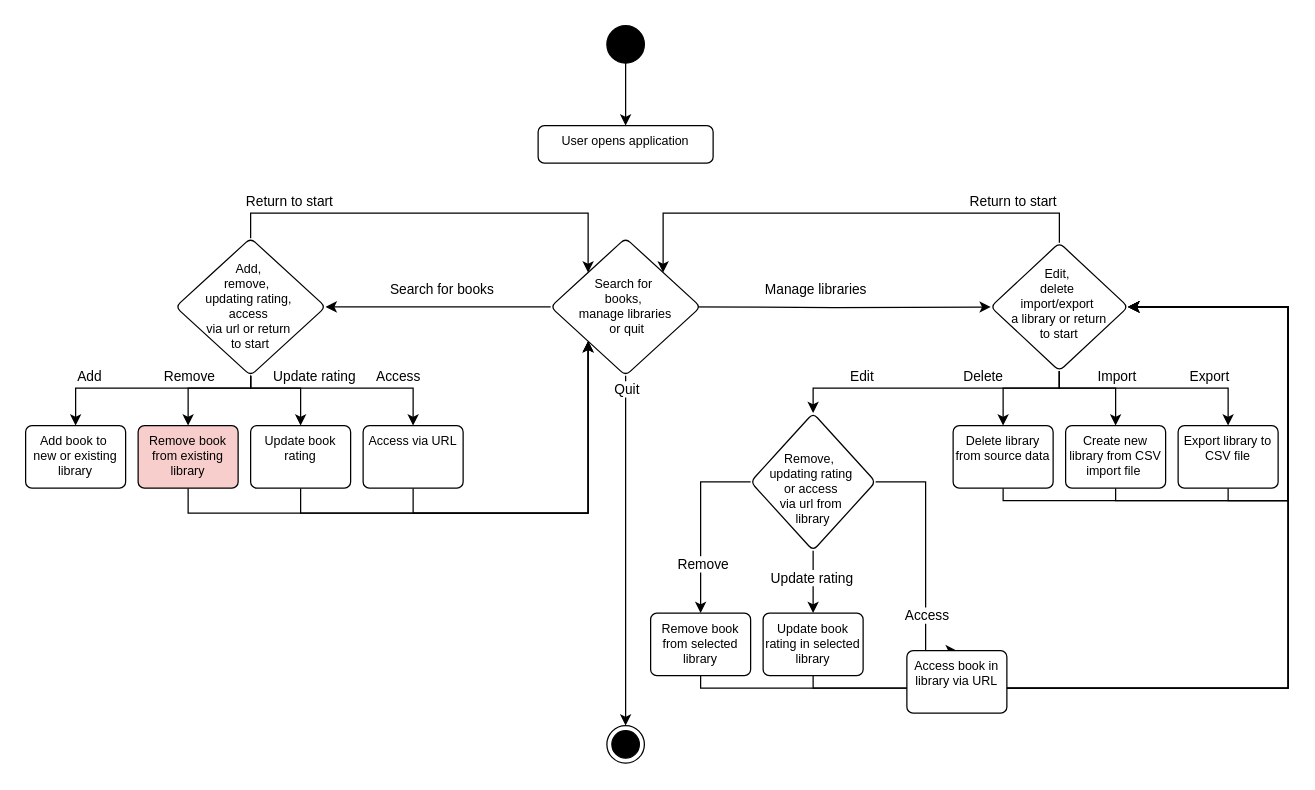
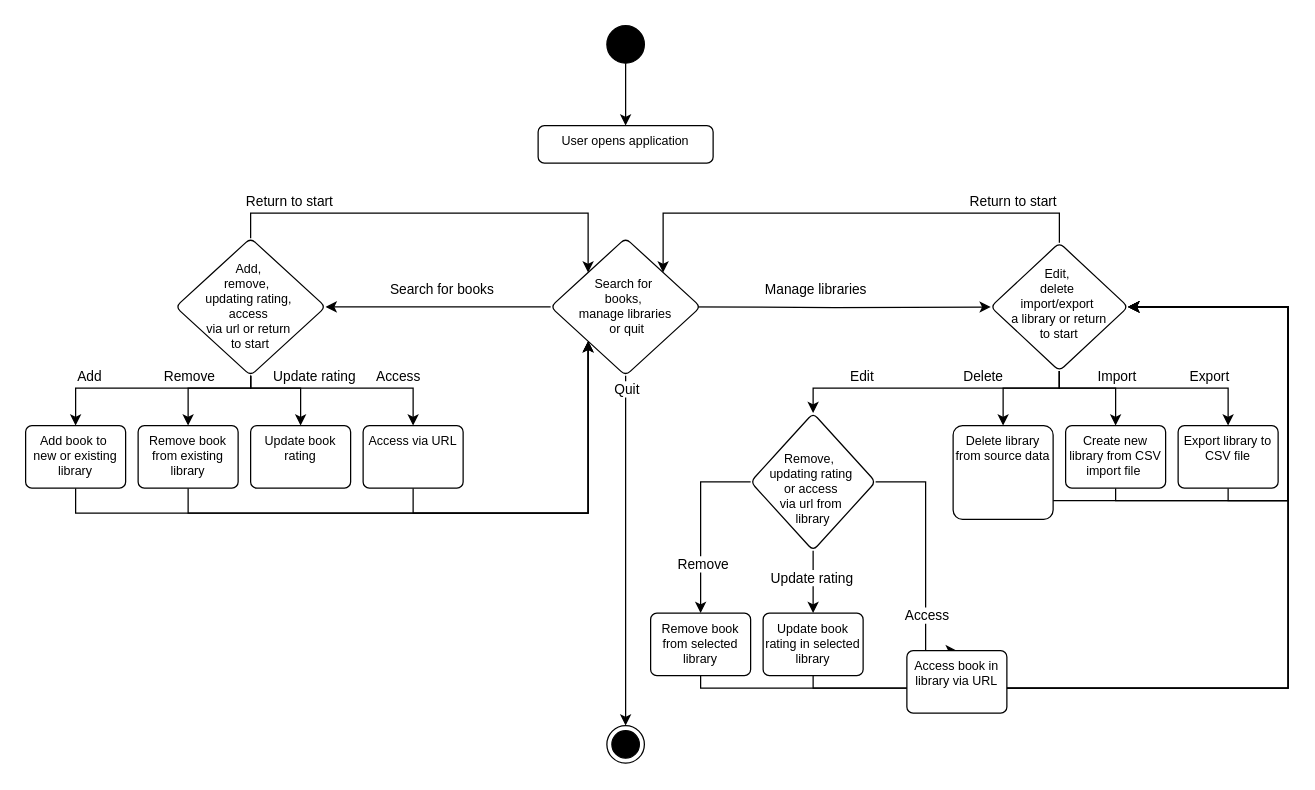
node "Remove book from existing library": fillcolor #f8cecc -> #ffffff
node "Delete library from source data": size 100x63 -> 100x94
edge "Update book rating" -> "Search for books, manage libraries or quit": removed
edge "Add book to new or existing library" -> "Search for books, manage libraries or quit": added
